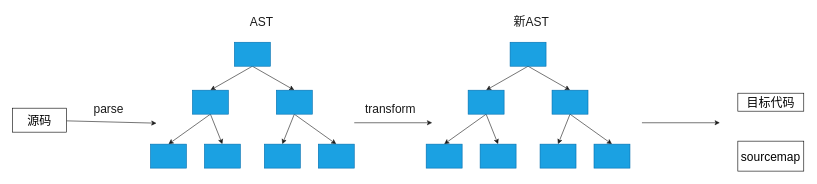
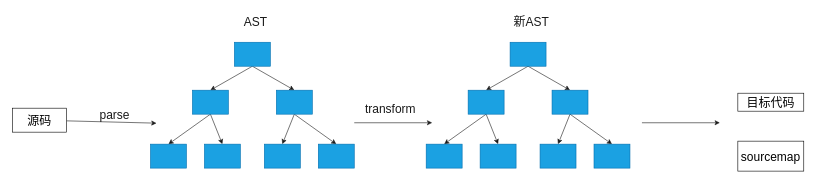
node "AST": moved (261, 21) -> (255, 21)
node "parse": moved (108, 108) -> (114, 114)
